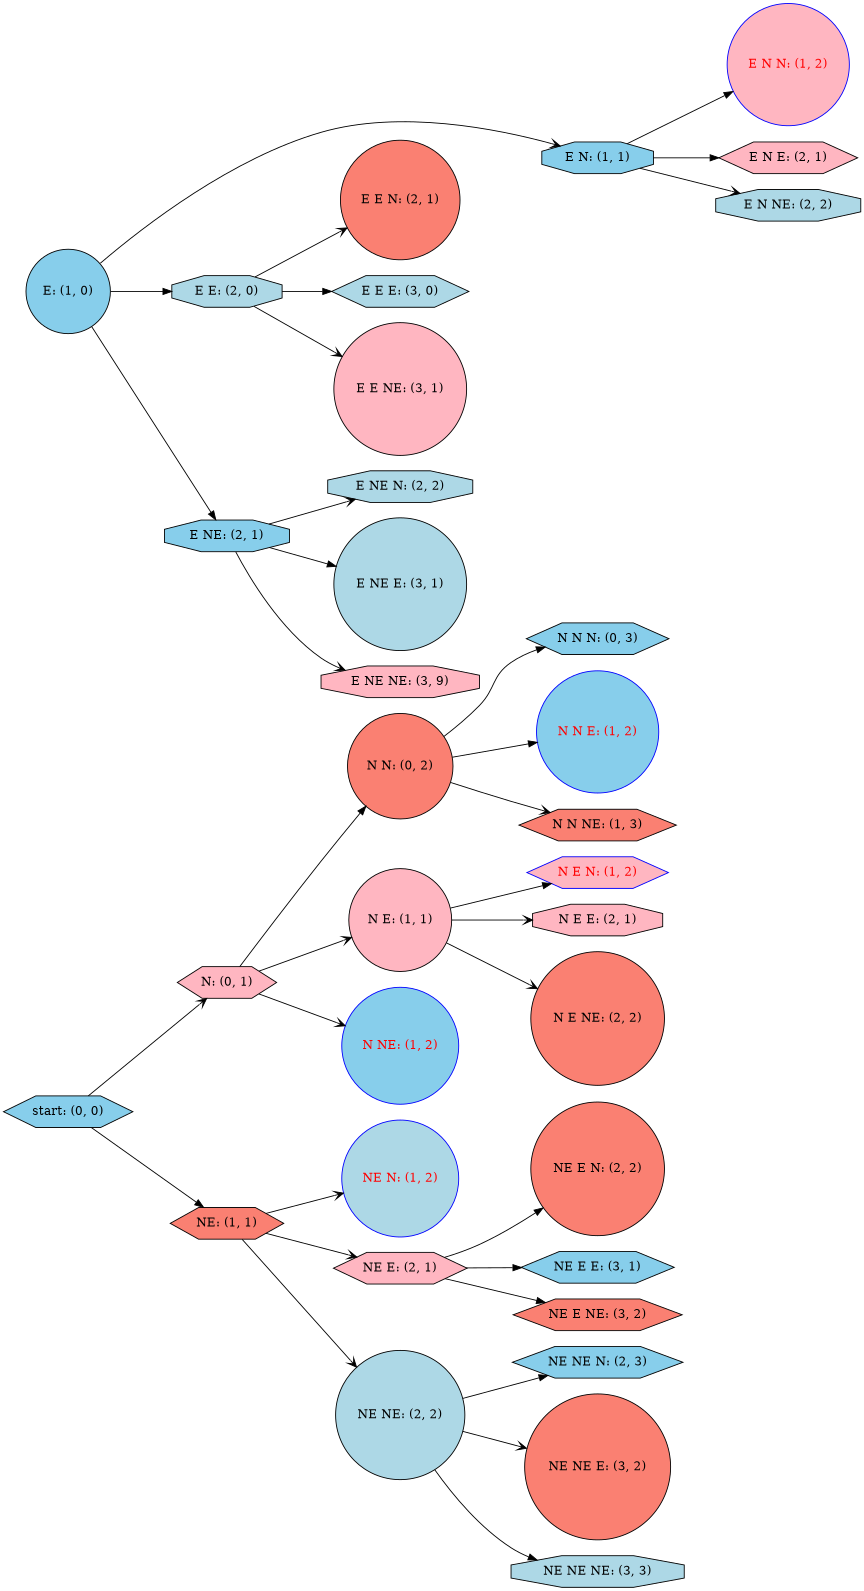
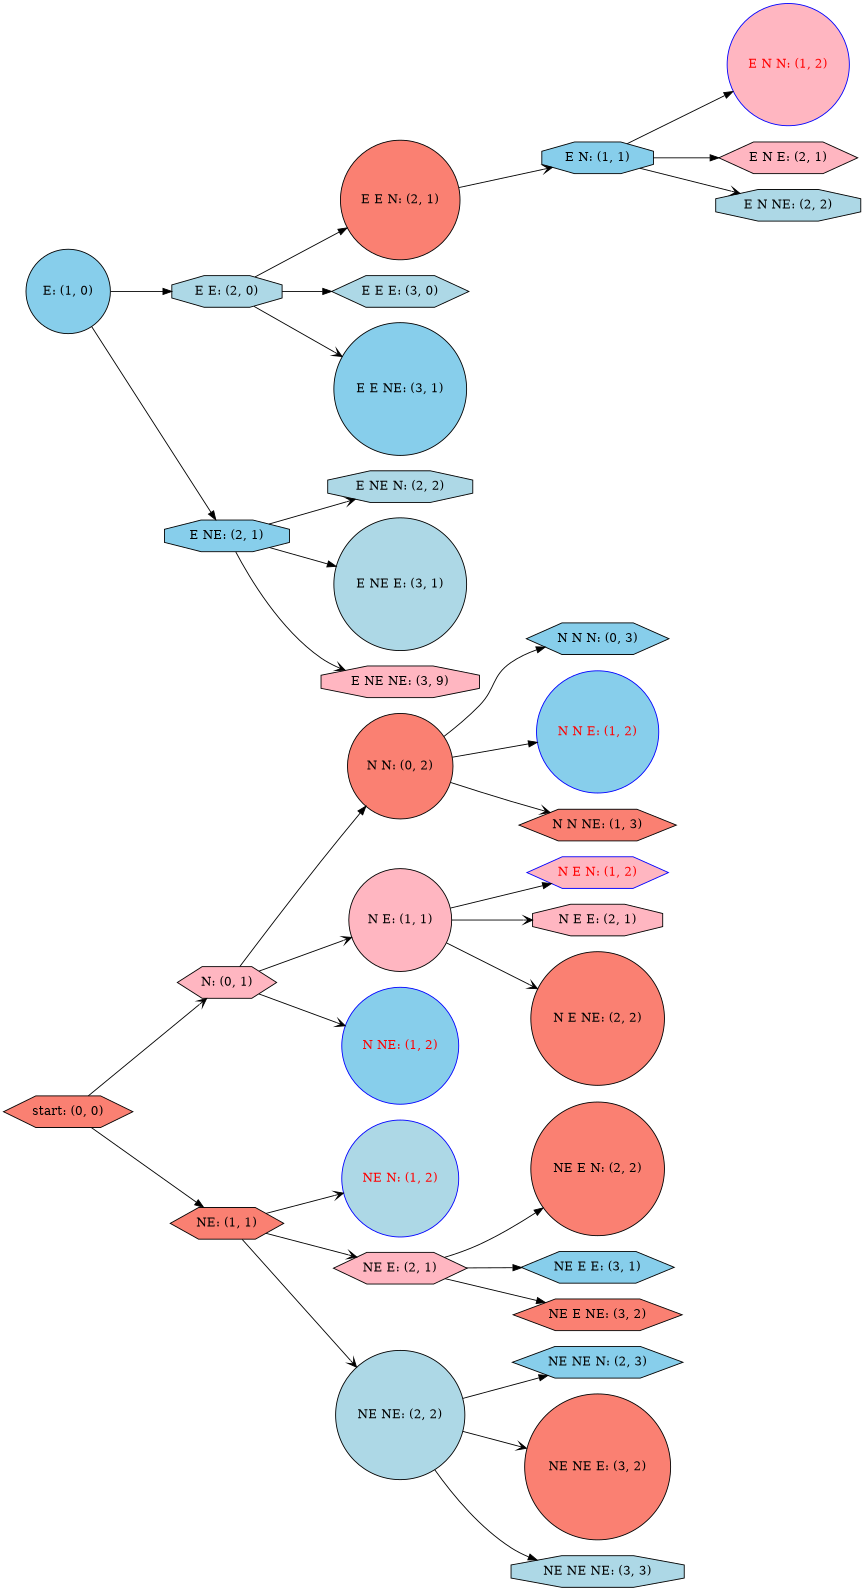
edge "E: (1, 0)" -> "E N: (1, 1)": now "E E N: (2, 1)" -> "E N: (1, 1)"
edge "E E: (2, 0)" -> "E E N: (2, 1)": arrowhead vee -> normal
node "E E NE: (3, 1)": fillcolor lightpink -> skyblue
node "start: (0, 0)": fillcolor skyblue -> salmon
